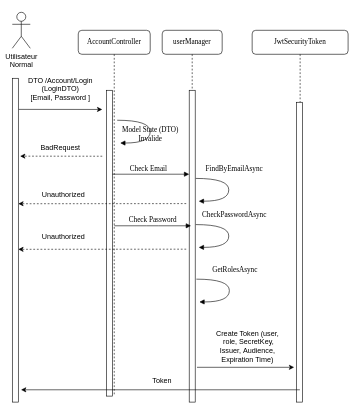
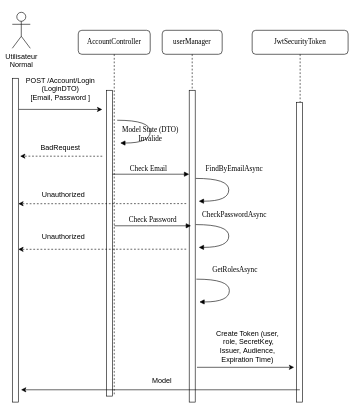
node "DTO /Account/Login (LoginDTO) [Email, Password ]": label "DTO /Account/Login (LoginDTO) [Email, Password ]" -> "POST /Account/Login (LoginDTO) [Email, Password ]"
node "Token": label "Token" -> "Model"
